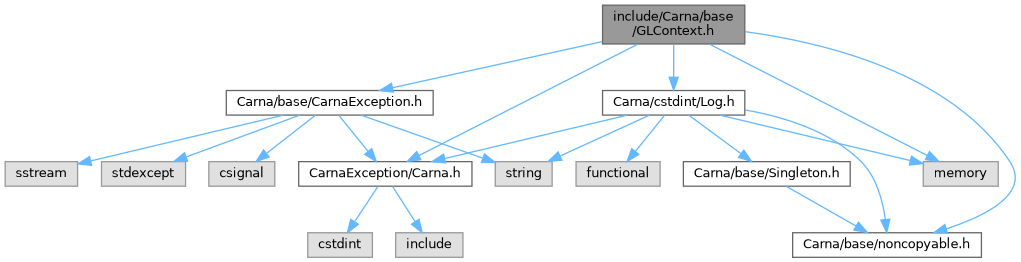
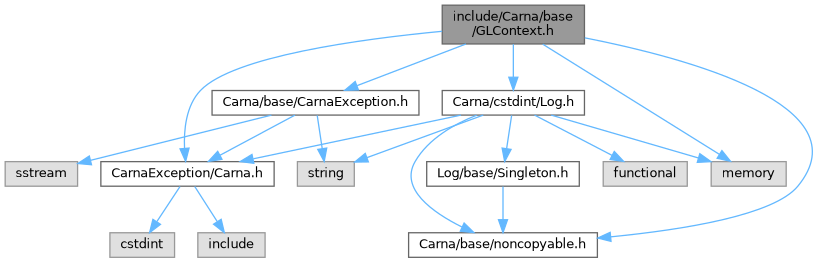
node "stdexcept": removed
node "csignal": removed
node "Carna/base/Singleton.h": label "Carna/base/Singleton.h" -> "Log/base/Singleton.h"
